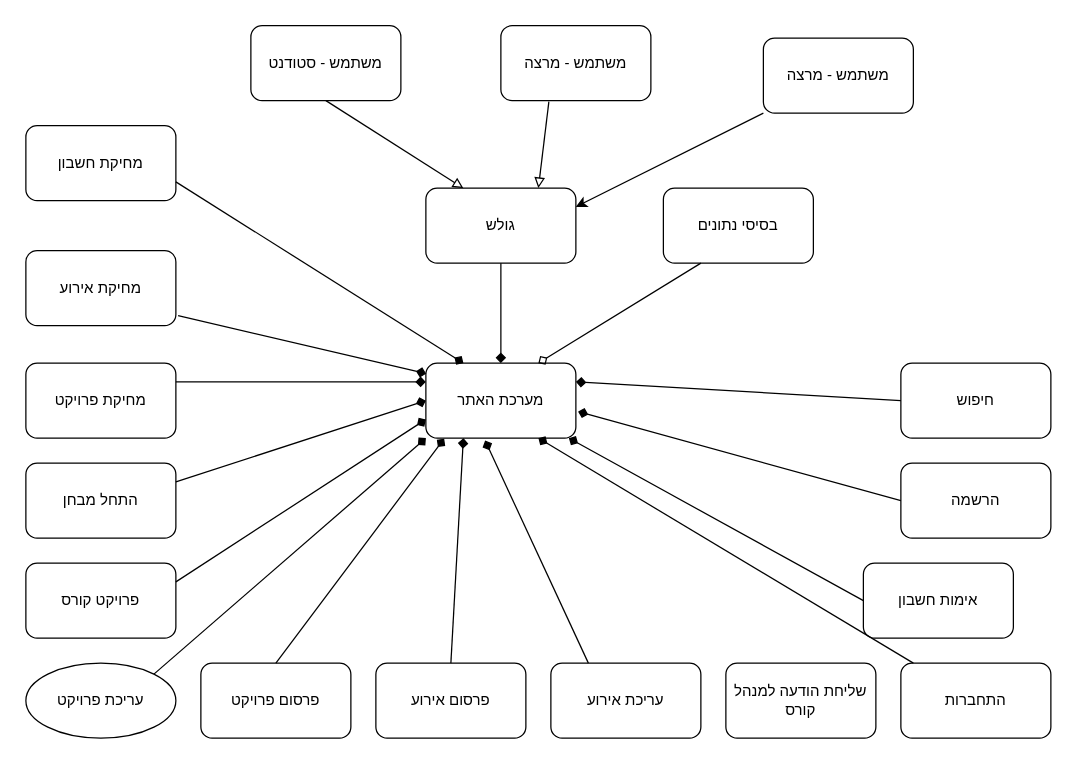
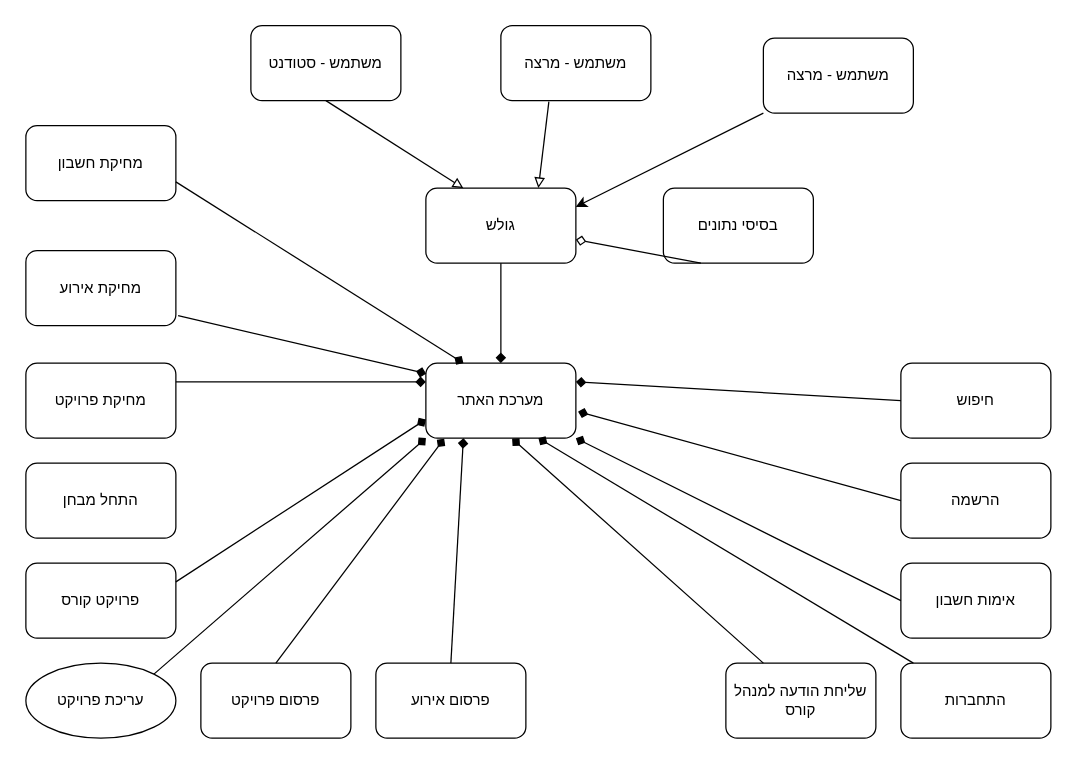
edge "בסיסי נתונים" -> "מערכת האתר": now "בסיסי נתונים" -> "גולש"
edge "התחל מבחן" -> "מערכת האתר": removed
edge "שליחת הודעה למנהל קורס" -> "מערכת האתר": added
edge "עריכת אירוע" -> "מערכת האתר": removed
node "אימות חשבון": moved (938, 601) -> (976, 601)
node "עריכת אירוע": removed
